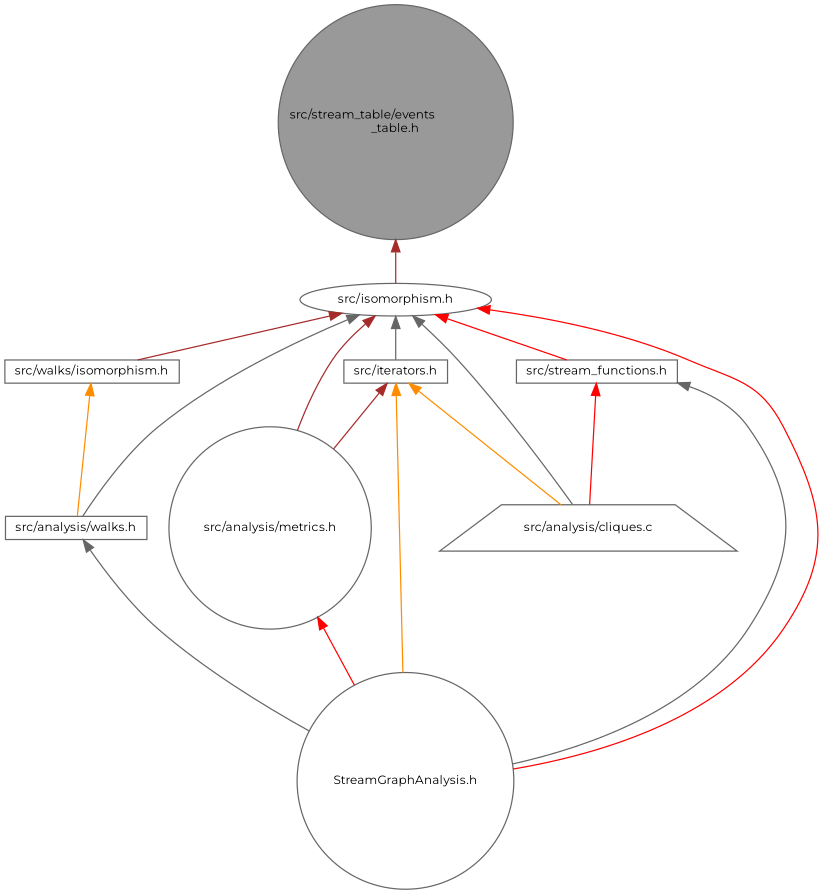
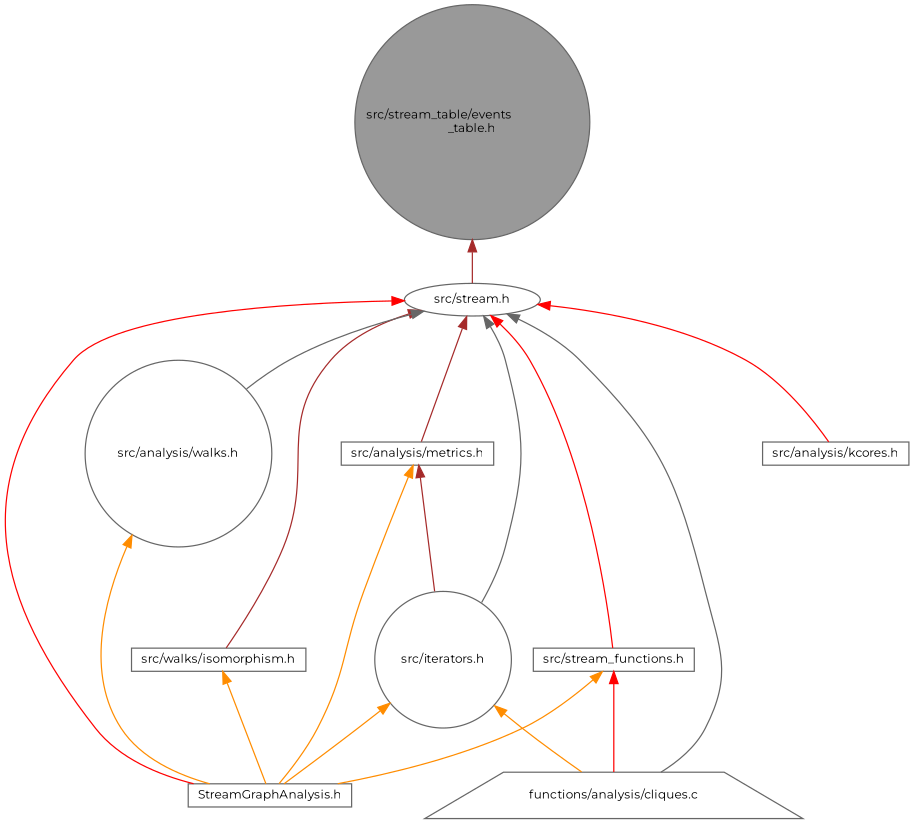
node "src/isomorphism.h": label "src/isomorphism.h" -> "src/stream.h"
node "src/iterators.h": shape box -> circle
edge "src/analysis/metrics.h" -> "src/iterators.h": reversed
node "src/analysis/kcores.h": added
edge "src/analysis/walks.h" -> "src/walks/isomorphism.h": now "StreamGraphAnalysis.h" -> "src/walks/isomorphism.h"
node "src/analysis/walks.h": shape box -> circle
node "src/analysis/metrics.h": shape circle -> box
node "src/analysis/cliques.c": label "src/analysis/cliques.c" -> "functions/analysis/cliques.c"
edge "StreamGraphAnalysis.h" -> "src/stream_functions.h": color gray40 -> darkorange
edge "StreamGraphAnalysis.h" -> "src/analysis/walks.h": color gray40 -> darkorange
edge "StreamGraphAnalysis.h" -> "src/analysis/metrics.h": color red -> darkorange
node "StreamGraphAnalysis.h": shape circle -> box
